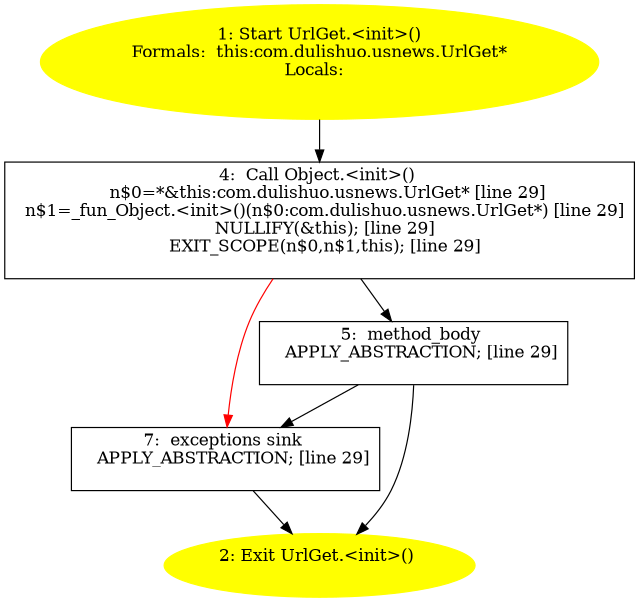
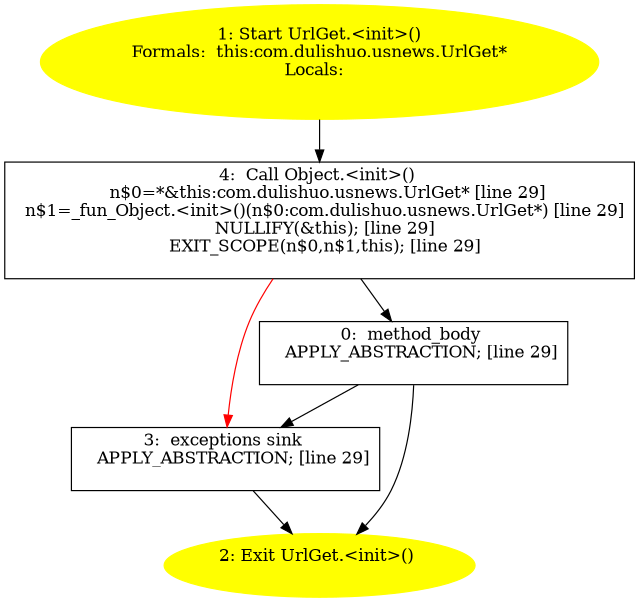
node "5:  method_body APPLY_ABSTRACTION; [line 29]": label "5:  method_body APPLY_ABSTRACTION; [line 29]" -> "0:  method_body APPLY_ABSTRACTION; [line 29]"
node "7:  exceptions sink APPLY_ABSTRACTION; [line 29]": label "7:  exceptions sink APPLY_ABSTRACTION; [line 29]" -> "3:  exceptions sink APPLY_ABSTRACTION; [line 29]"
